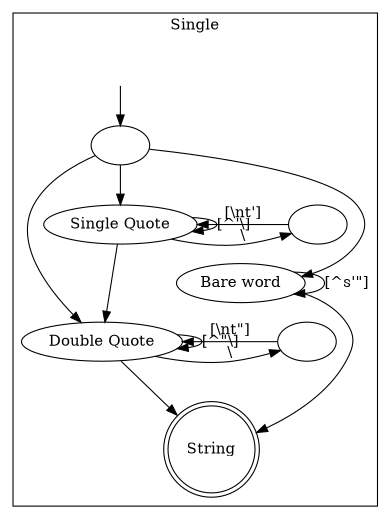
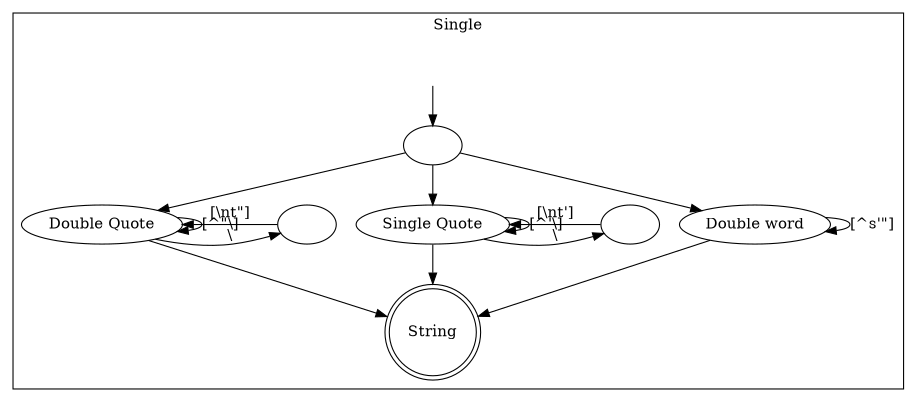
edge "Single Quote" -> "Double Quote": now "Single Quote" -> "String"
node "Bare word": label "Bare word" -> "Double word"
